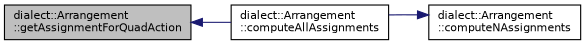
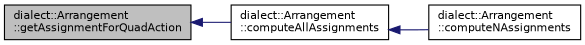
edge "dialect::Arrangement ::computeAllAssignments" -> "dialect::Arrangement ::computeNAssignments": reversed
